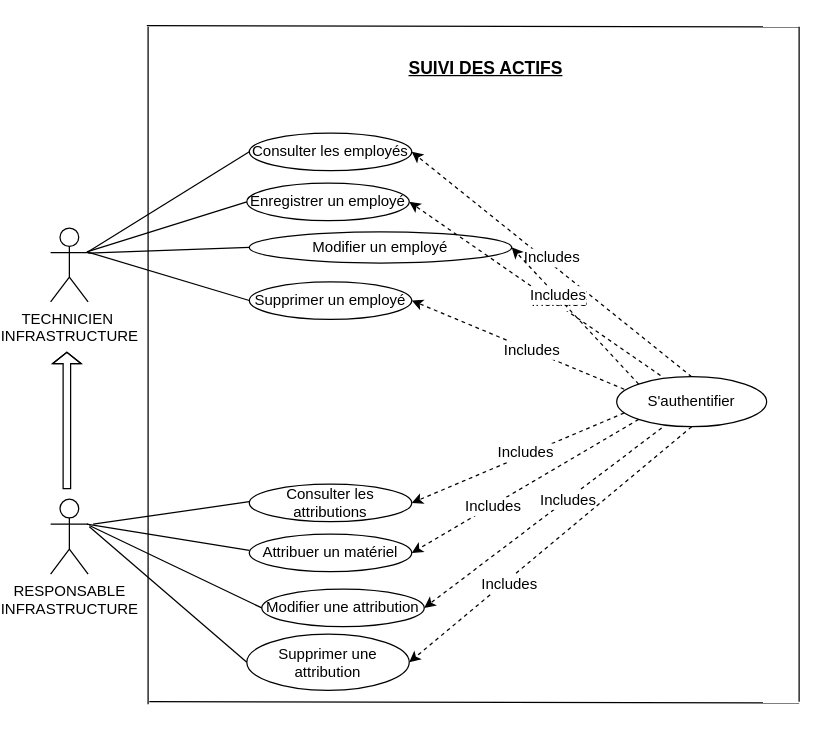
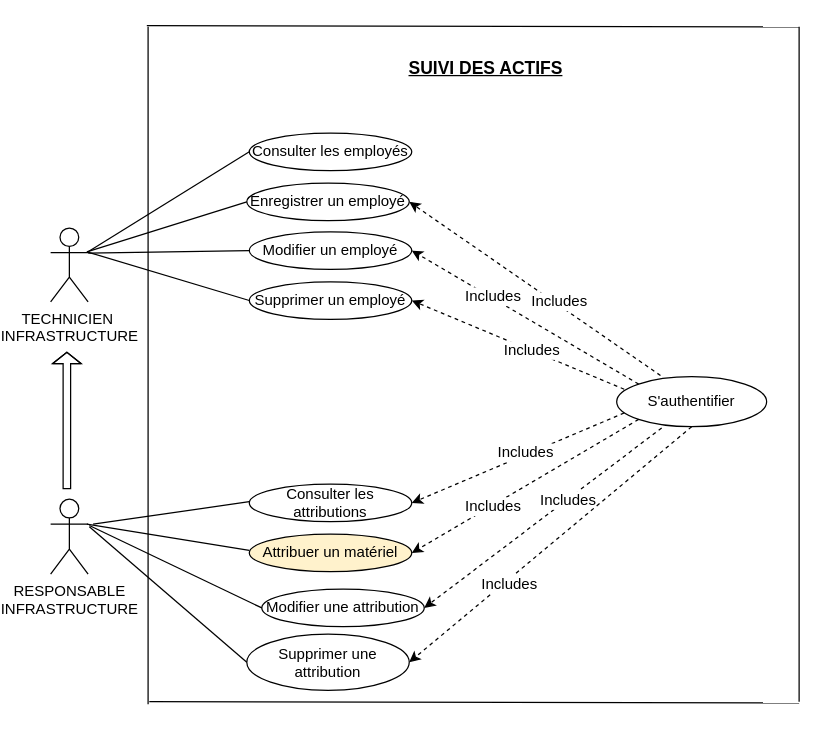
node "Modifier un employé": size 263x31 -> 163x38
edge "S'authentifier" -> "Consulter les employés": removed, label "Includes"
node "Attribuer un matériel": fillcolor #ffffff -> #fff2cc
